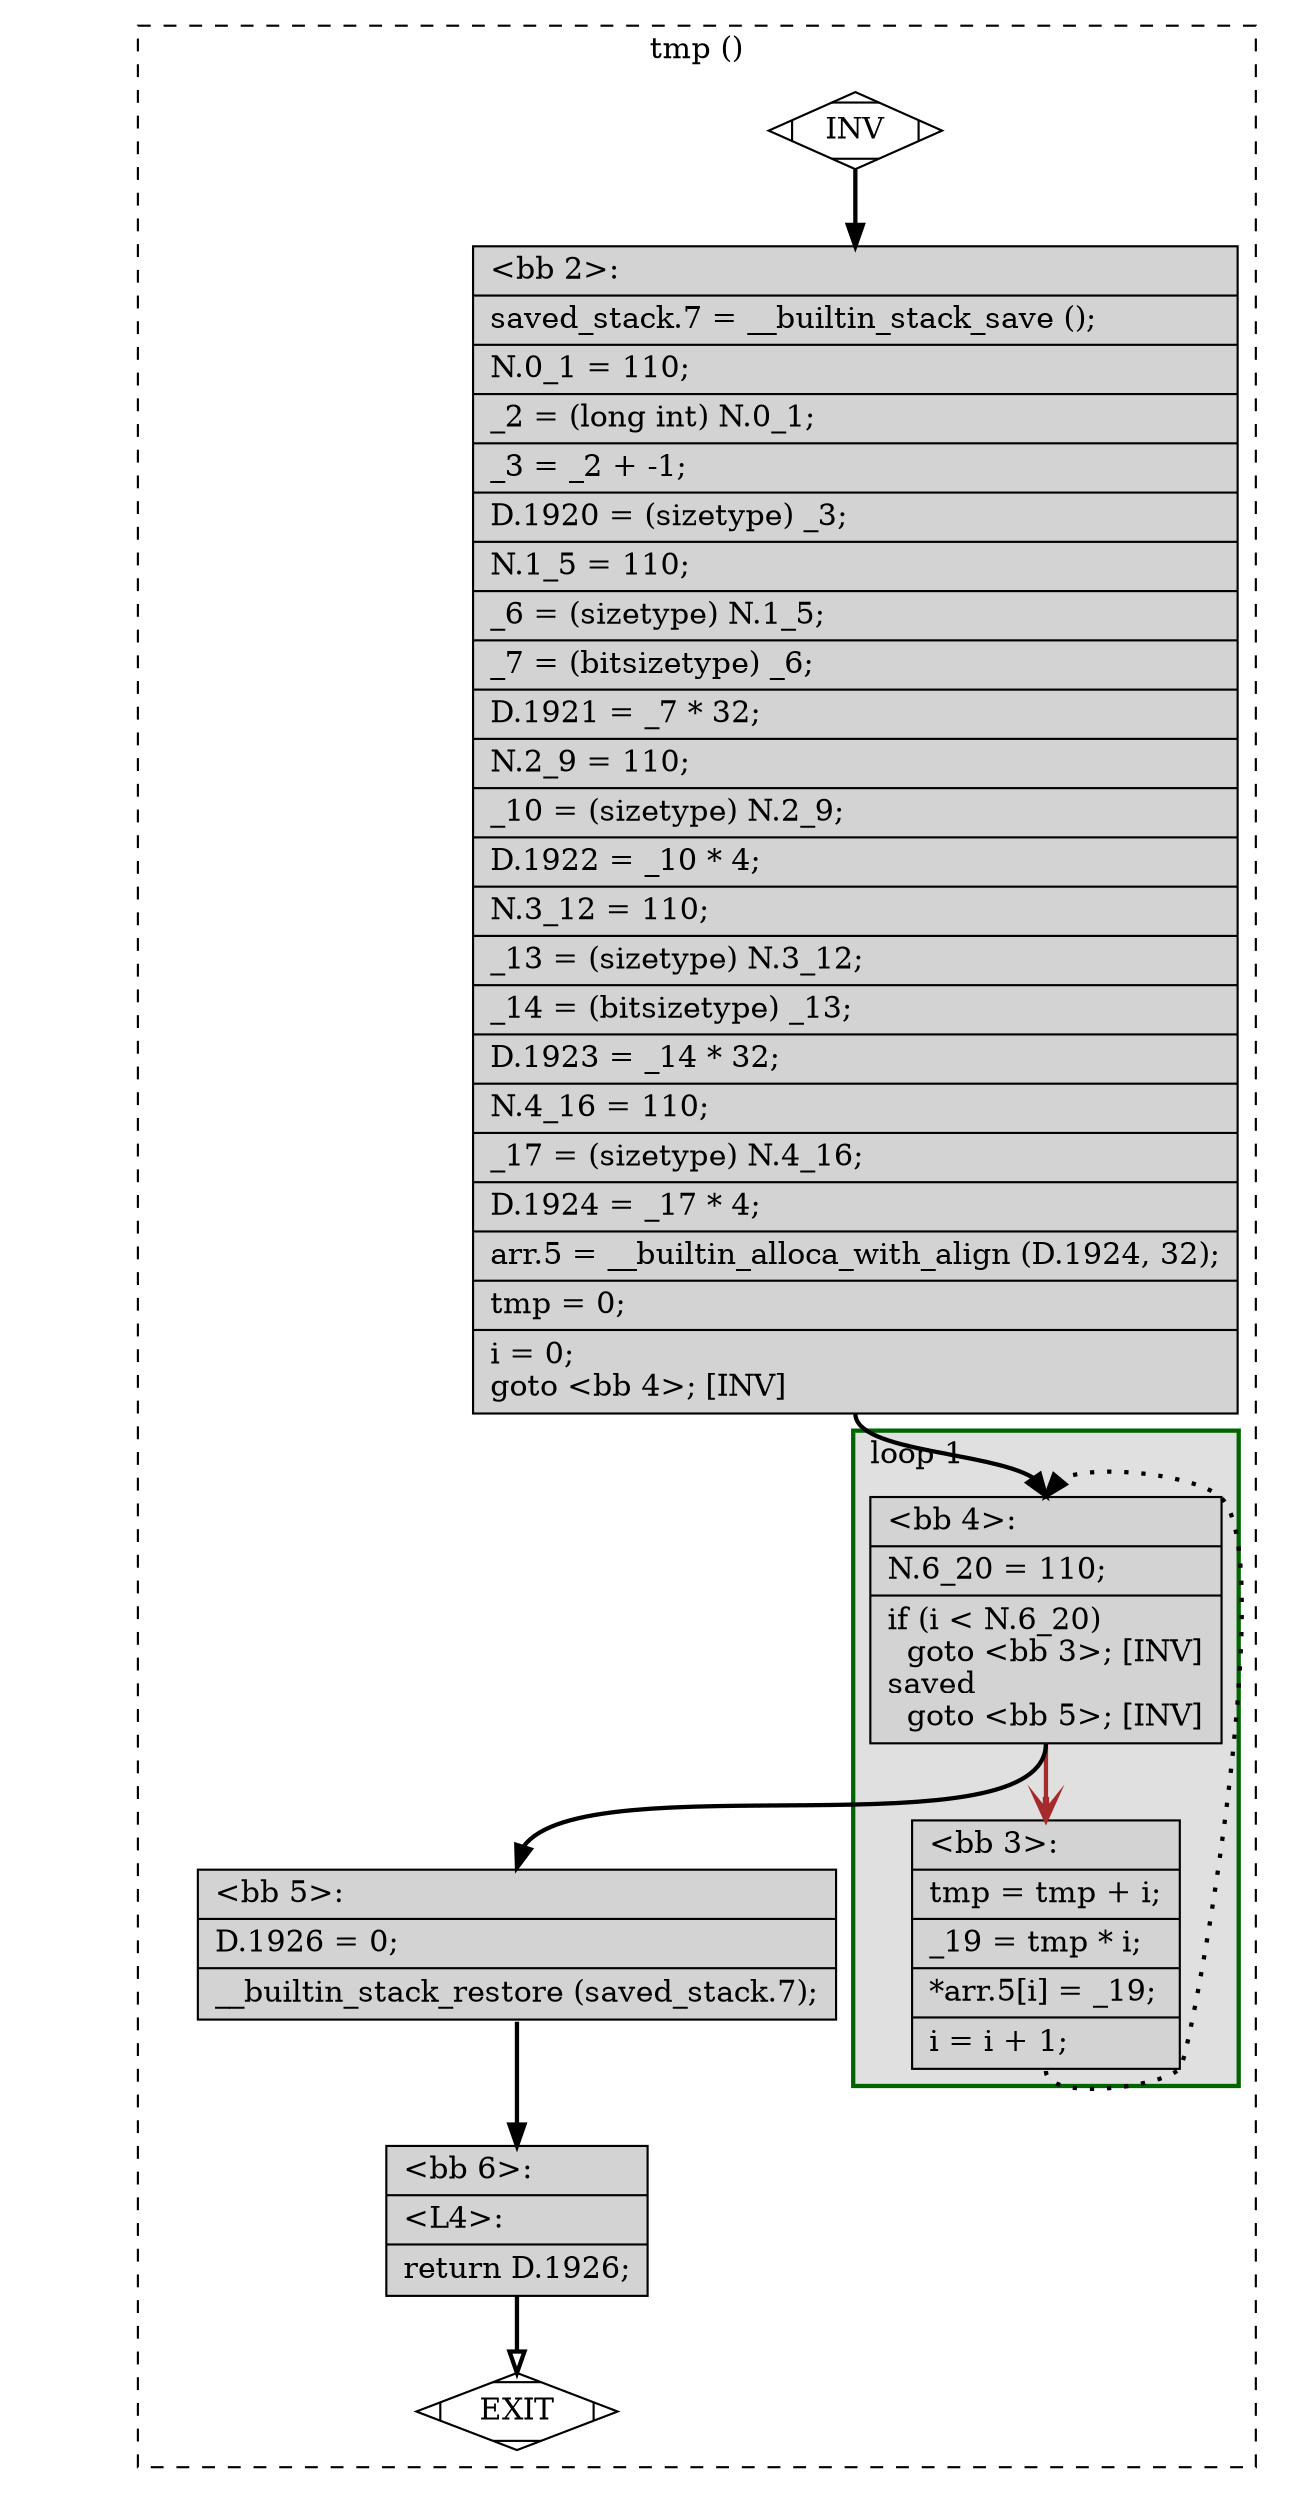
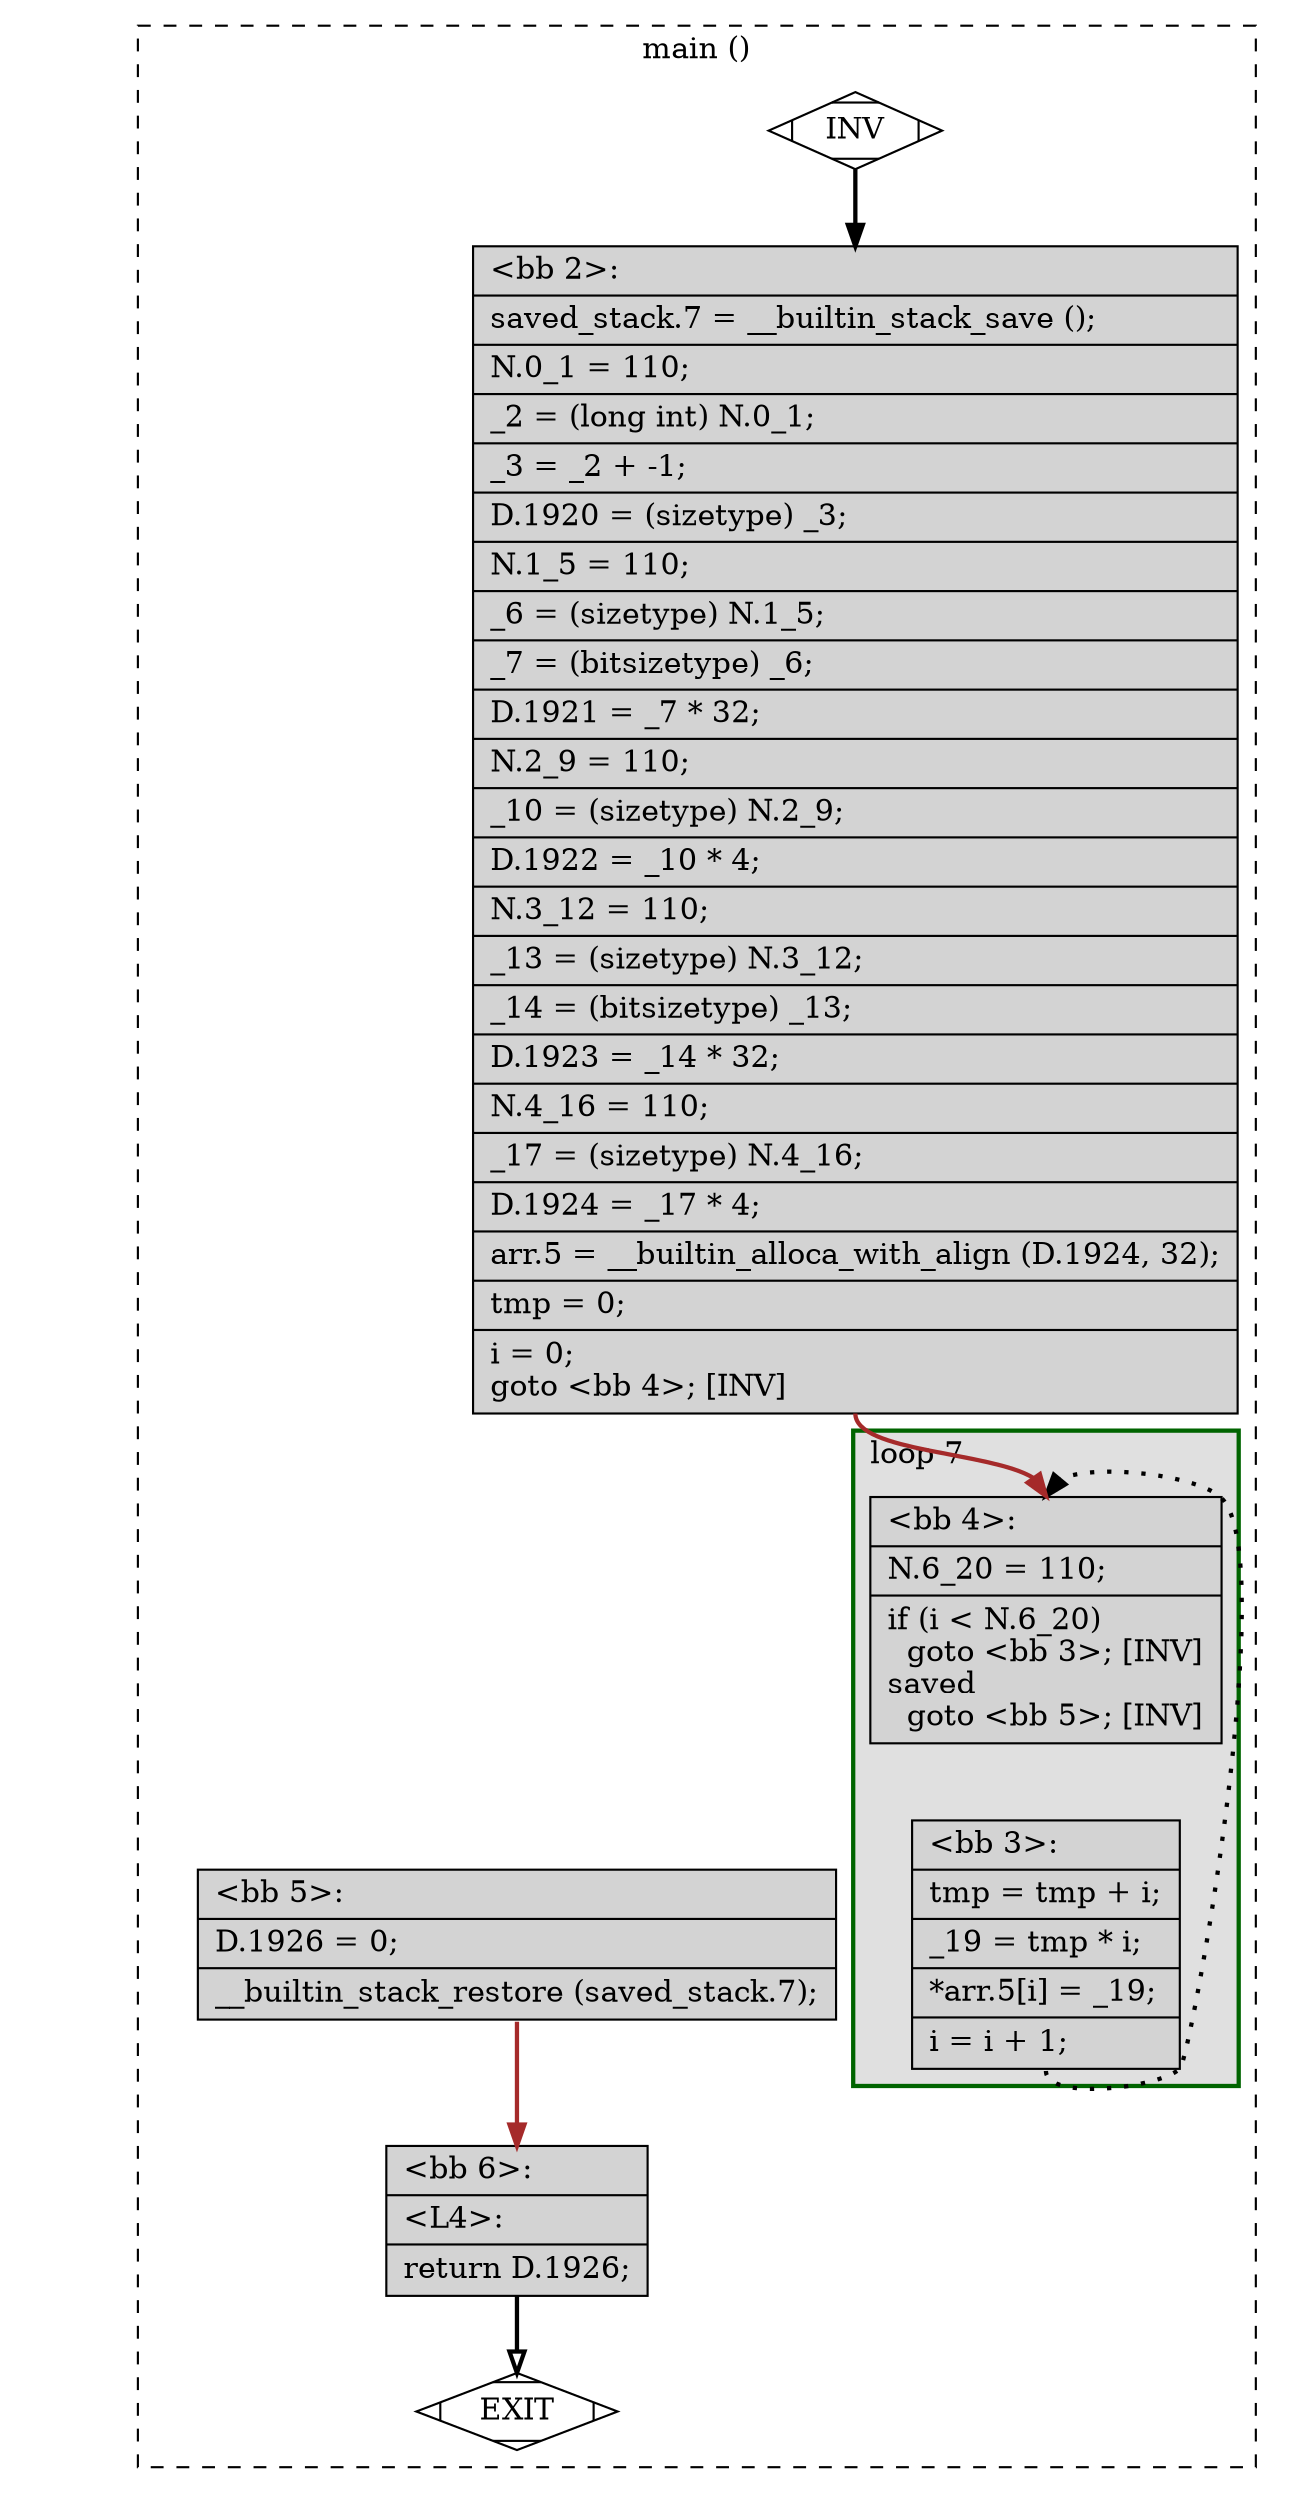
cluster "tmp ()": label "tmp ()" -> "main ()"
edge "<bb 2>:" -> "<bb 4>:": color black -> brown
cluster "loop 1": label "loop 1" -> "loop 7"
edge "<bb 4>:" -> "<bb 3>:": removed
edge "<bb 4>:" -> "<bb 5>:": removed
edge "<bb 5>:" -> "<bb 6>:": color black -> brown
